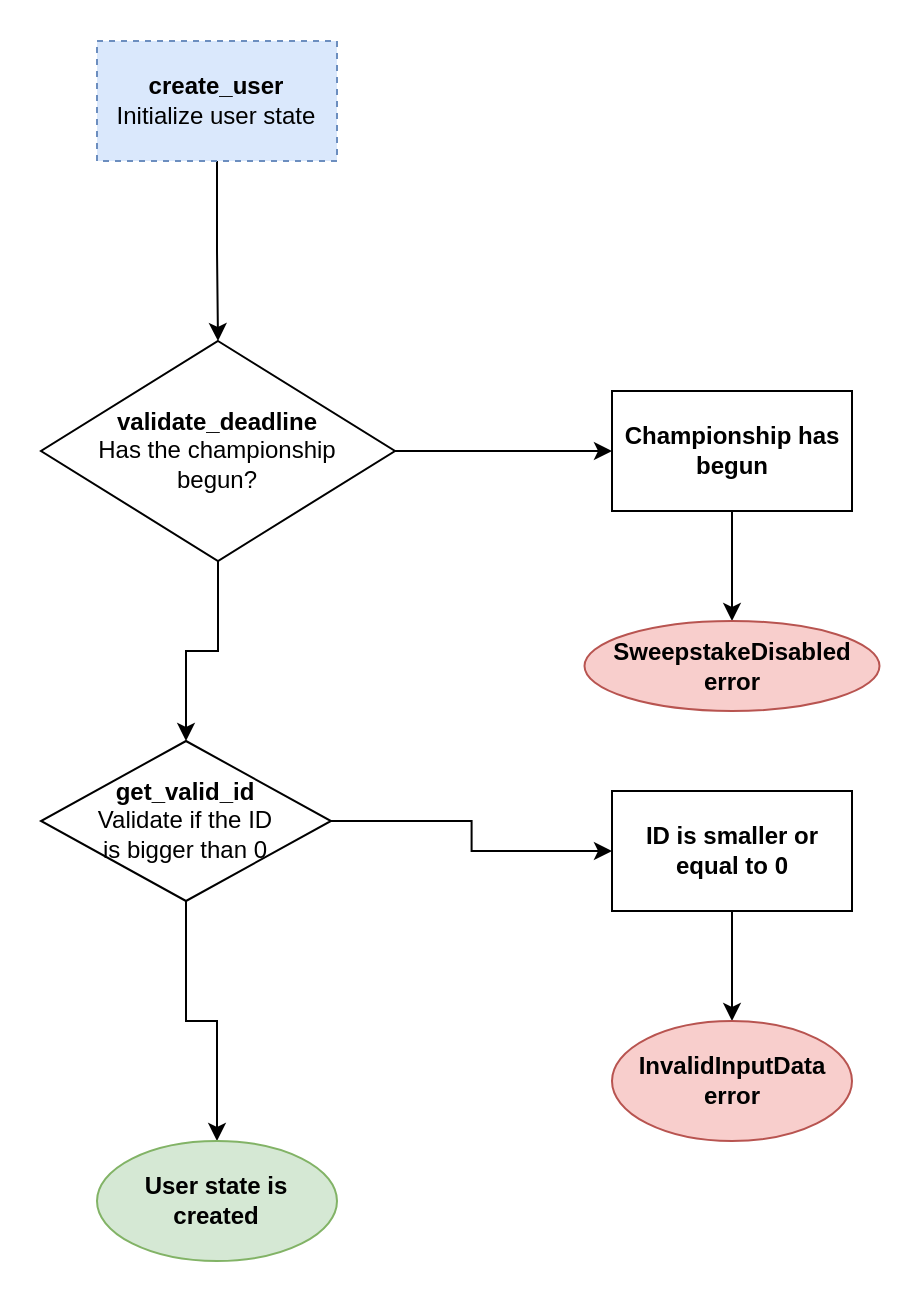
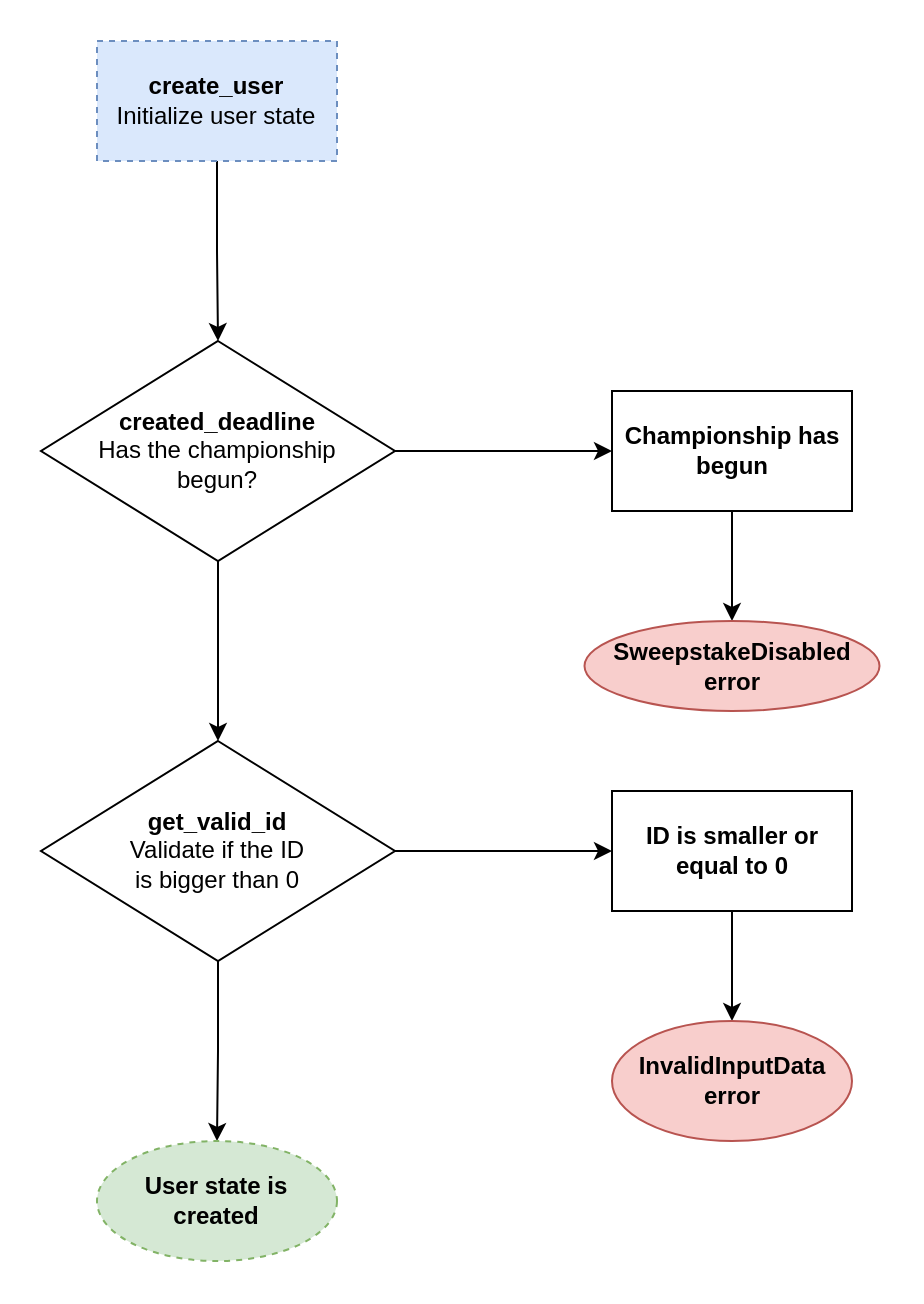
node "validate_deadline Has the championship begun?": label "validate_deadline Has the championship begun?" -> "created_deadline Has the championship begun?"
node "get_valid_id Validate if the ID is bigger than 0": size 290x160 -> 354x220
node "User state is created": style solid -> dashed
